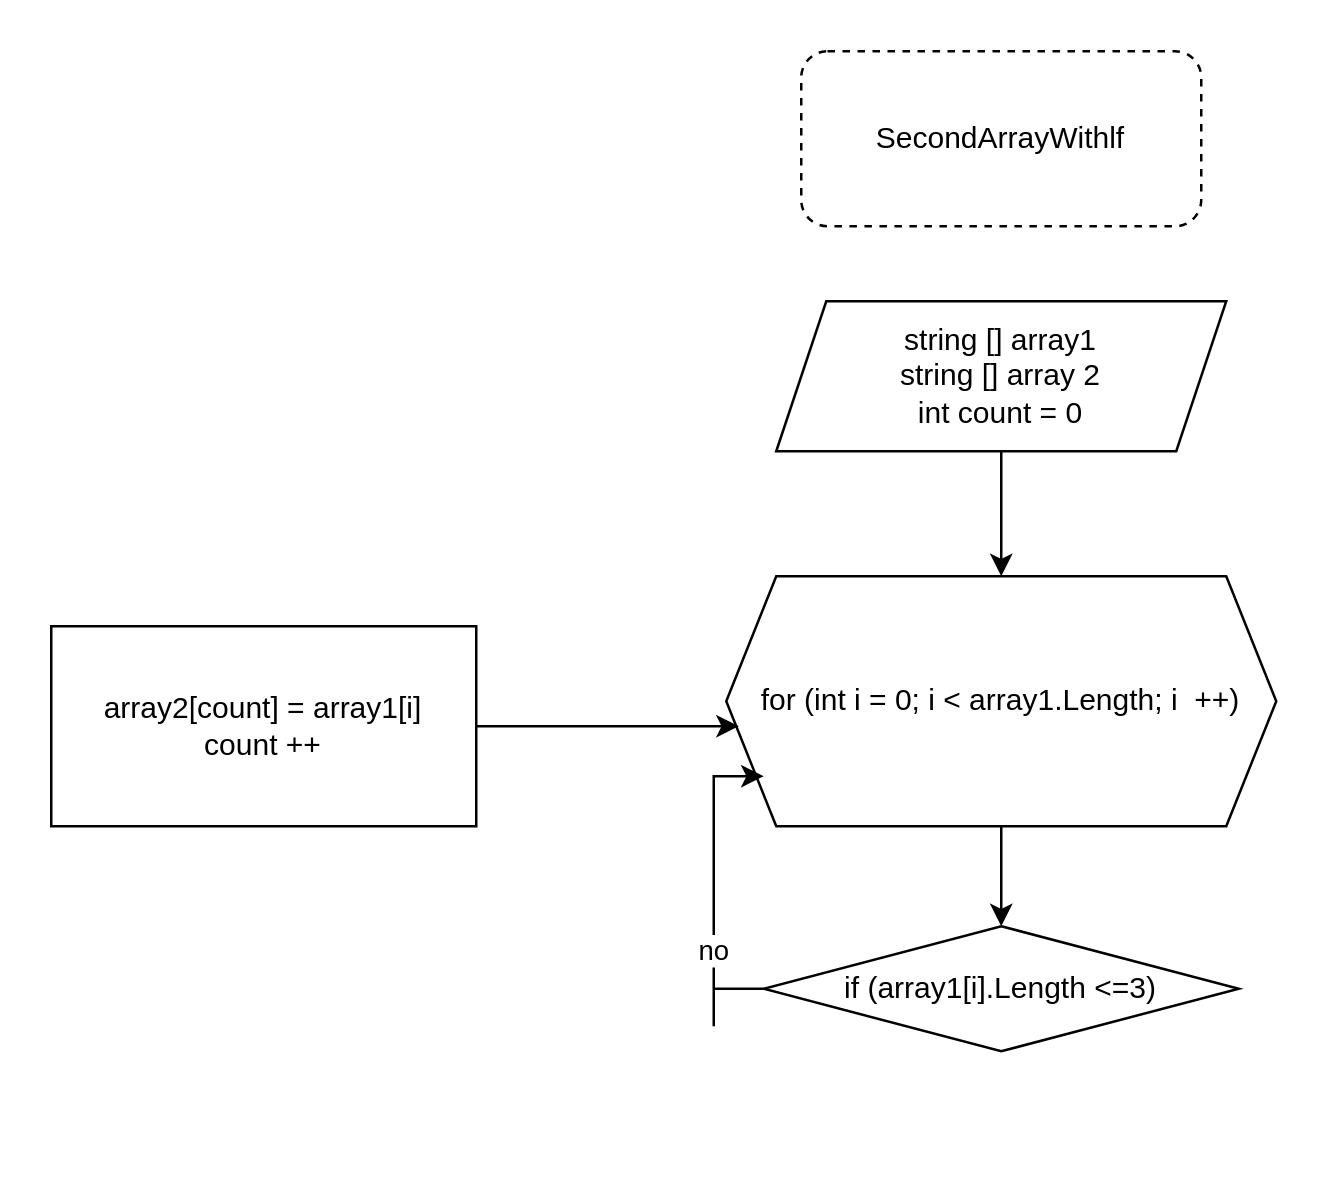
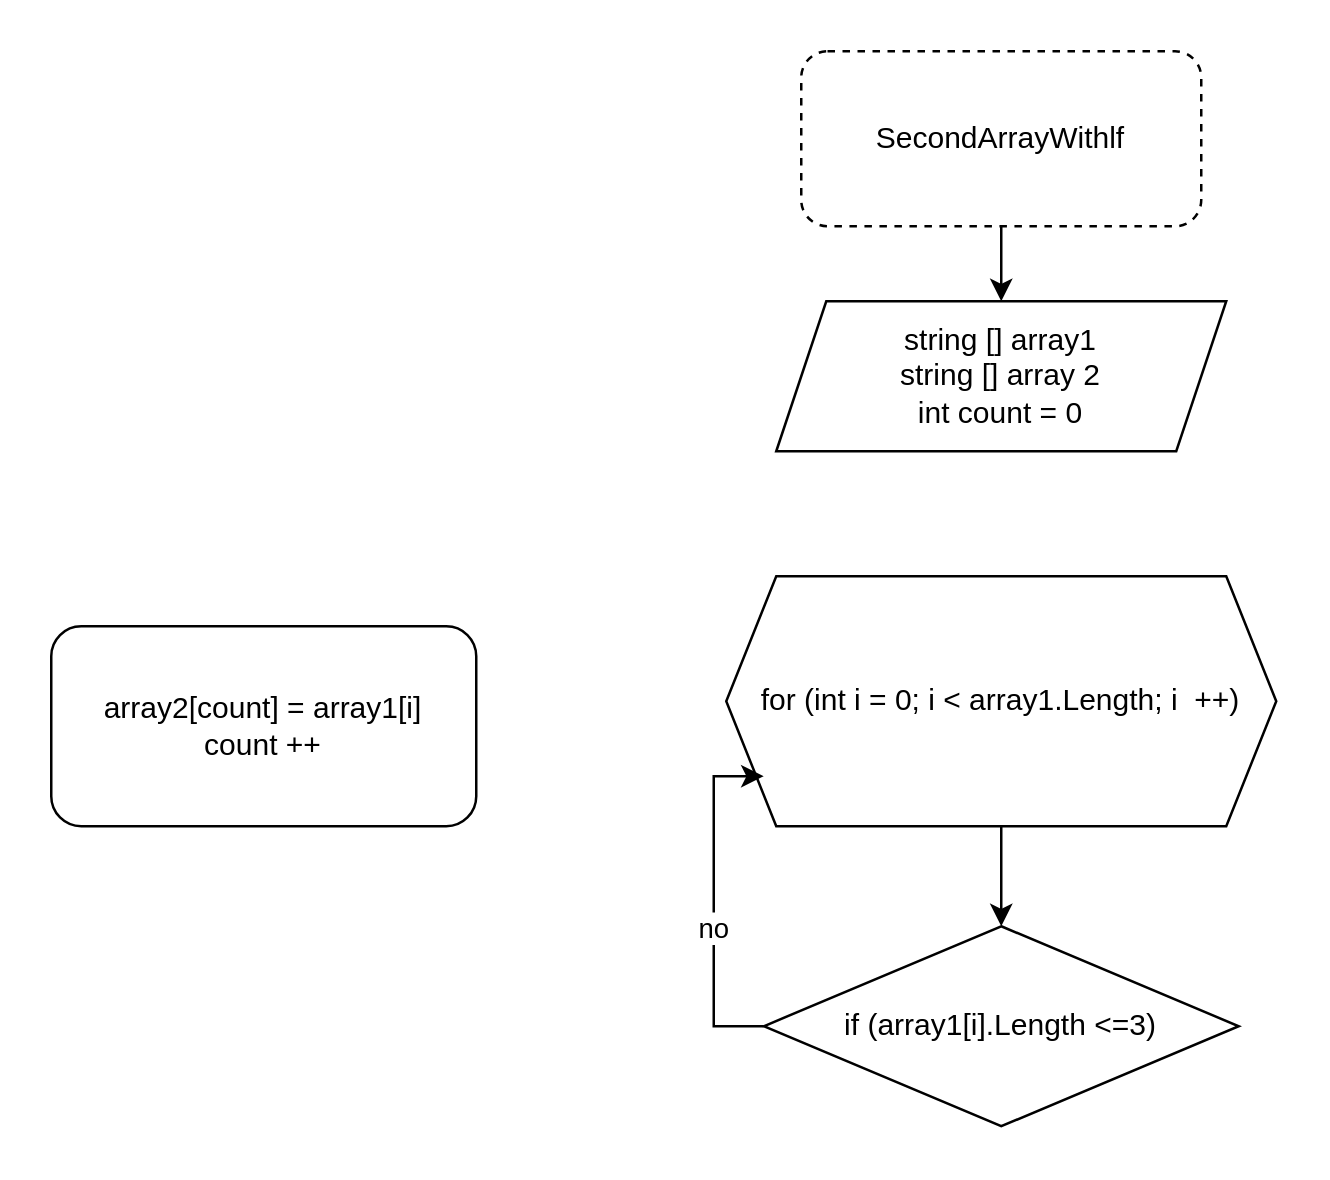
edge "SecondArrayWithlf" -> "string [] array1 string [] array 2 int count = 0": added
edge "string [] array1 string [] array 2 int count = 0" -> "for (int i = 0; i < array1.Length; i ++)": removed
node "array2[count] = array1[i] count ++": shape rectangle -> rounded rectangle
edge "array2[count] = array1[i] count ++" -> "for (int i = 0; i < array1.Length; i ++)": removed
node "if (array1[i].Length <=3)": size 475x125 -> 475x200
